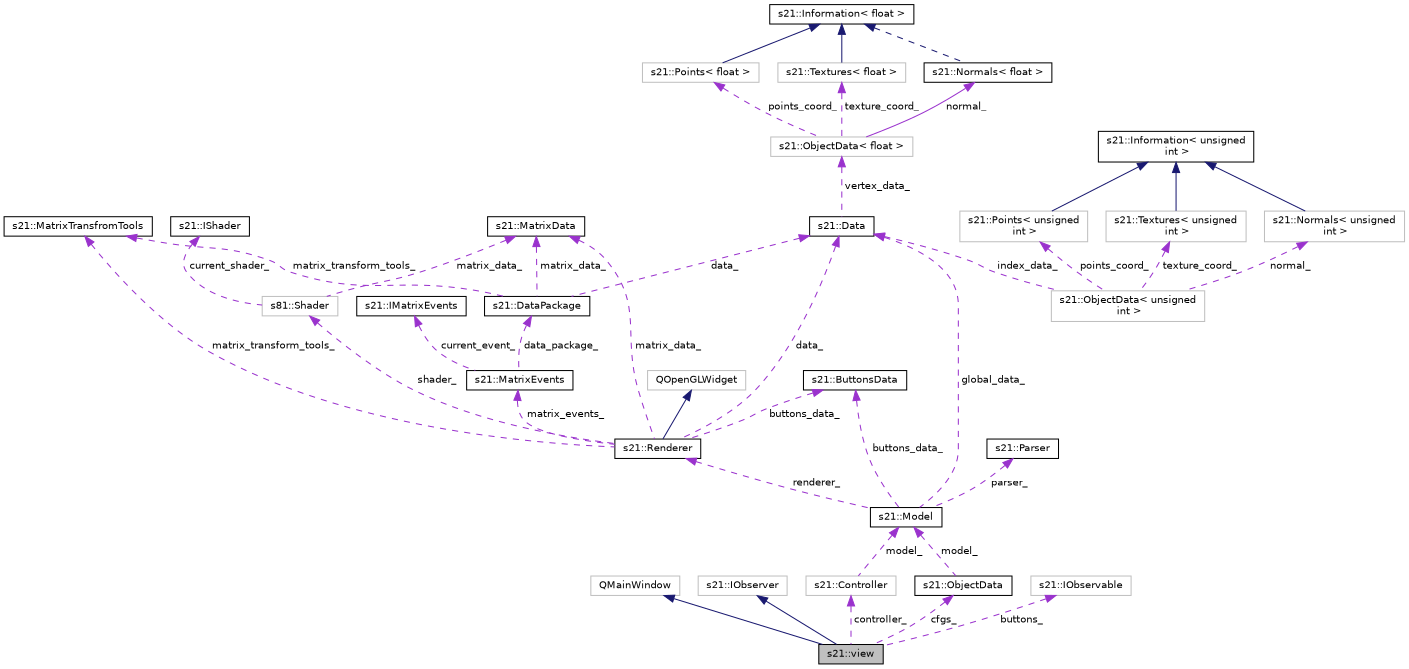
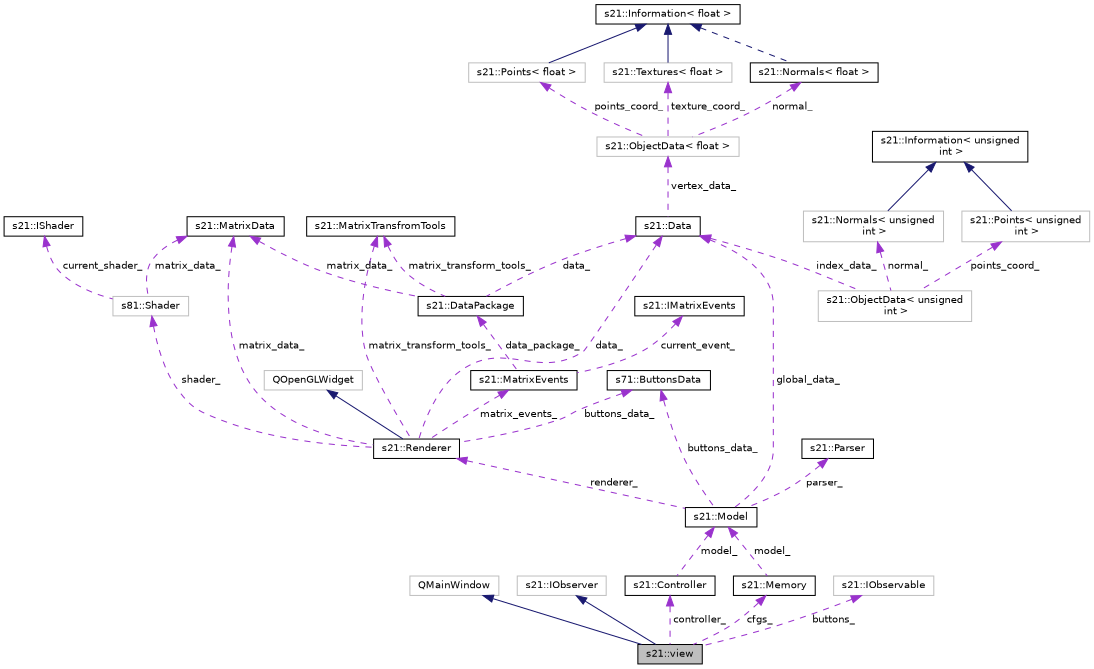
edge "s21::ObjectData< float >" -> "s21::Normals< float >": style solid -> dashed
node "s21::Textures< unsigned int >": removed
node "s21::ButtonsData": label "s21::ButtonsData" -> "s71::ButtonsData"
node "s21::Controller": color grey75 -> black
node "s21::ObjectData": label "s21::ObjectData" -> "s21::Memory"
